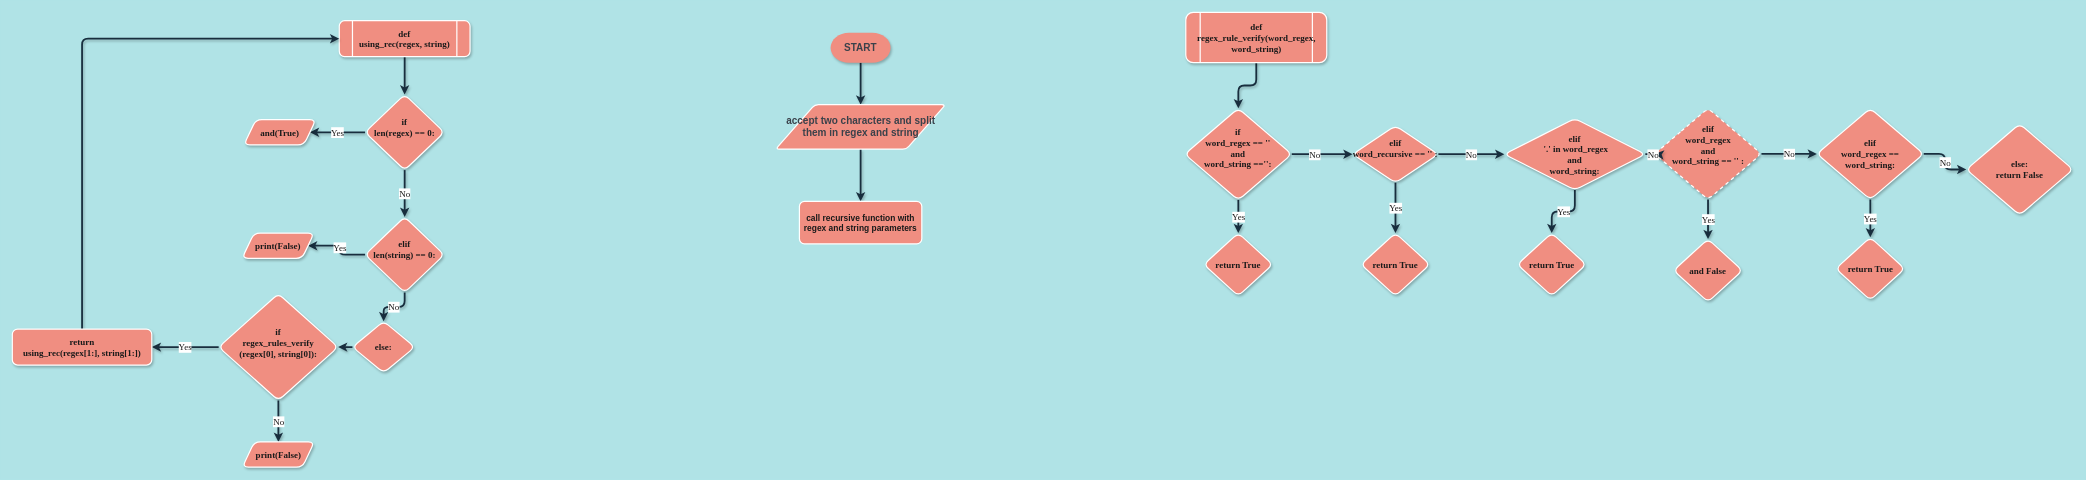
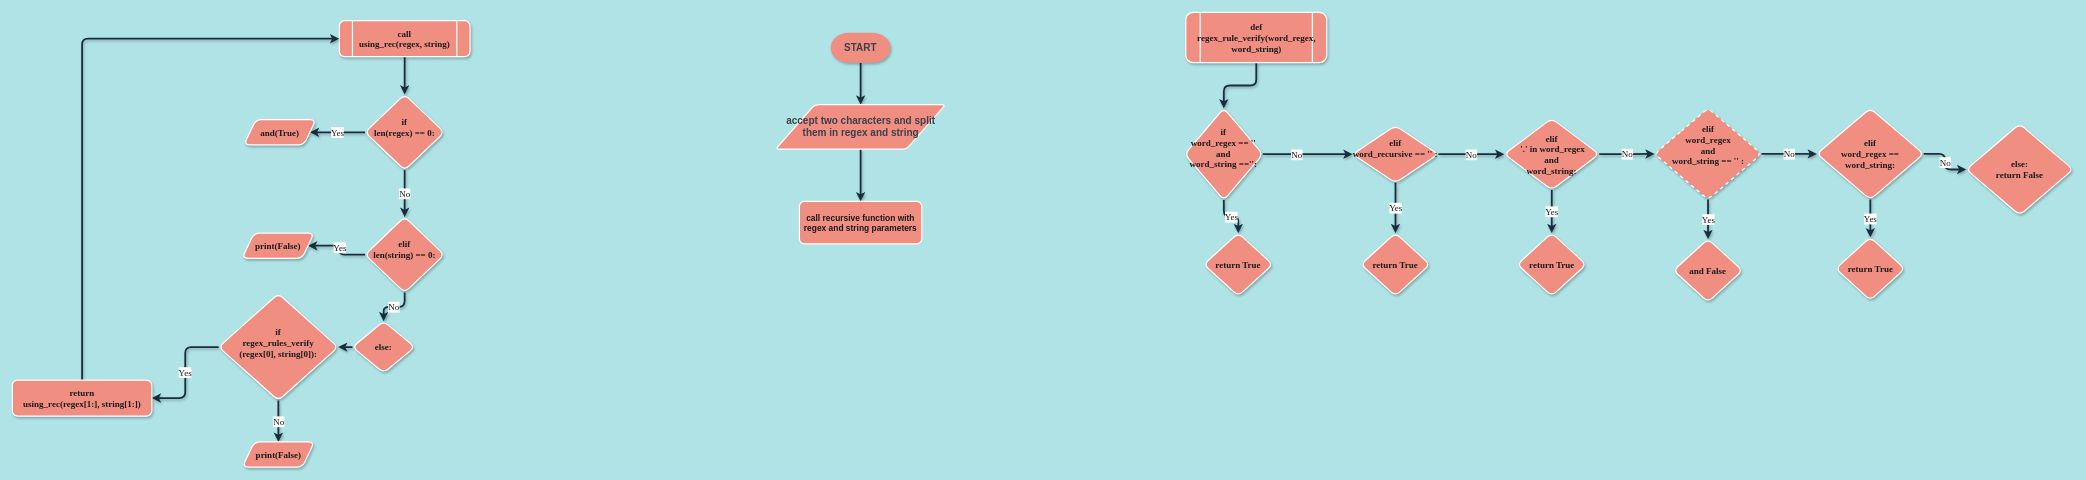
node "def using_rec(regex, string)": label "def using_rec(regex, string)" -> "call using_rec(regex, string)"
node "if word_regex == '' and word_string =='':": size 107x92 -> 78x92
node "elif '.' in word_regex and word_string:": size 141x71 -> 95x71
node "return using_rec(regex[1:], string[1:])": moved (82, 347) -> (82, 398)
